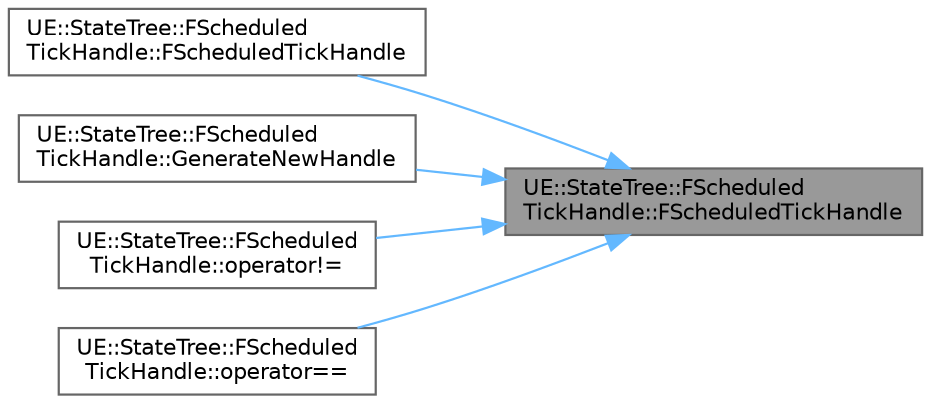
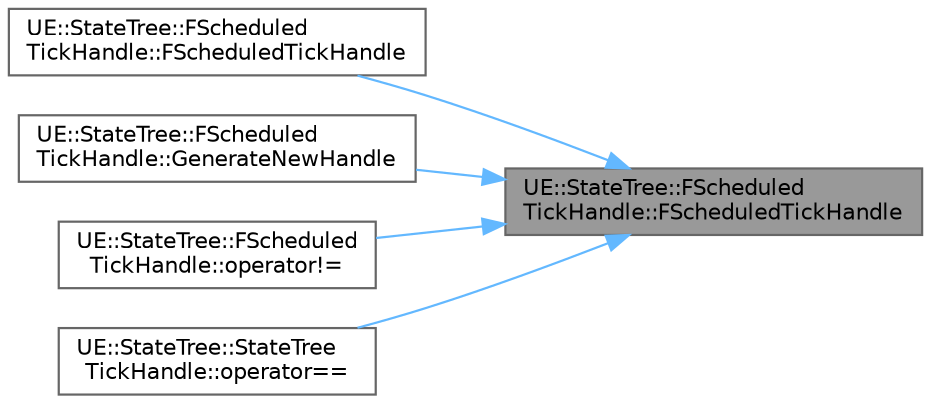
node "UE::StateTree::FScheduled TickHandle::operator==": label "UE::StateTree::FScheduled TickHandle::operator==" -> "UE::StateTree::StateTree TickHandle::operator=="
